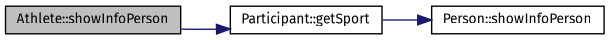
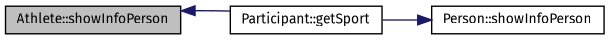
edge "Athlete::showInfoPerson" -> "Participant::getSport": reversed
